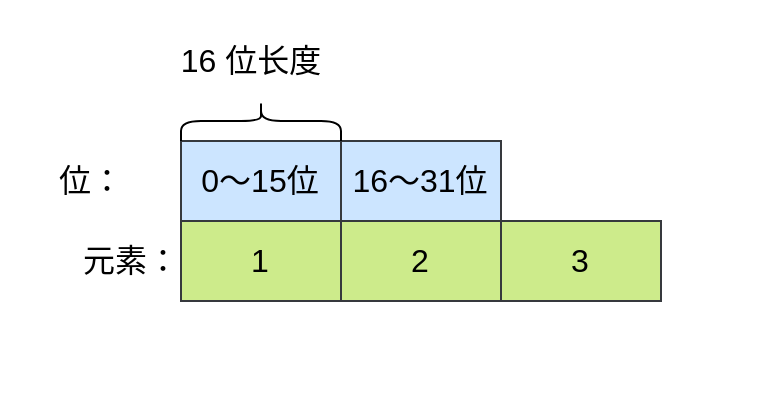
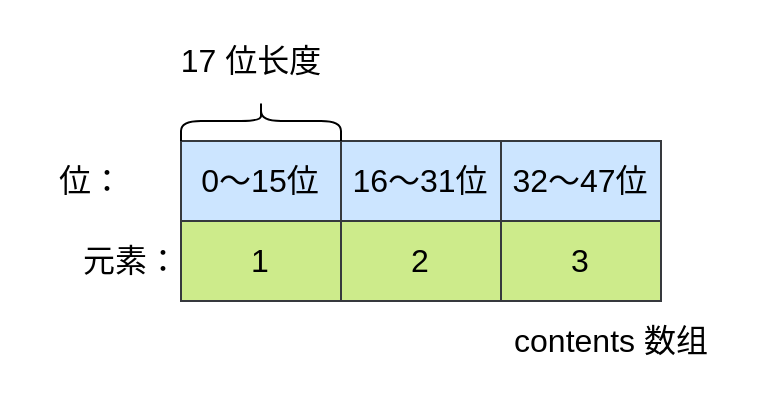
node "16 位长度": label "16 位长度" -> "17 位长度"
node "32～47位": added
node "contents 数组": added
